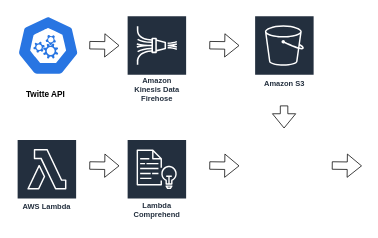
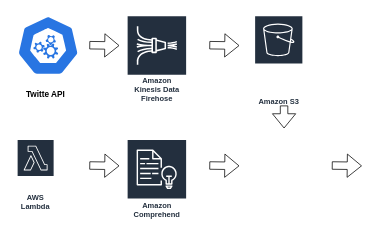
node "Amazon S3": size 60x75 -> 49x94
node "AWS Lambda": size 60x75 -> 38x75
node "Lambda Comprehend": label "Lambda Comprehend" -> "Amazon Comprehend"
